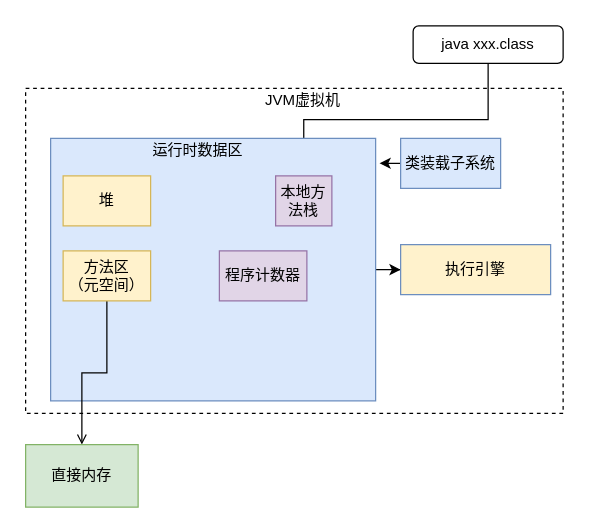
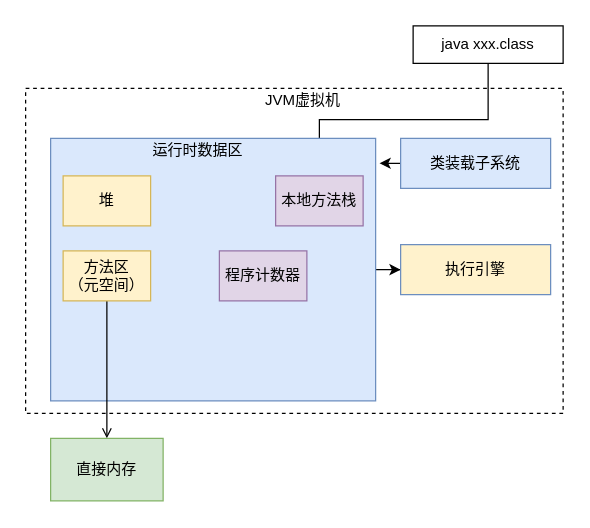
node "java xxx.class": shape rounded rectangle -> rectangle
node "类装载子系统": size 100x50 -> 150x50
node "本地方法栈": size 56x50 -> 88x50
node "直接内存": moved (82, 476) -> (107, 469)
